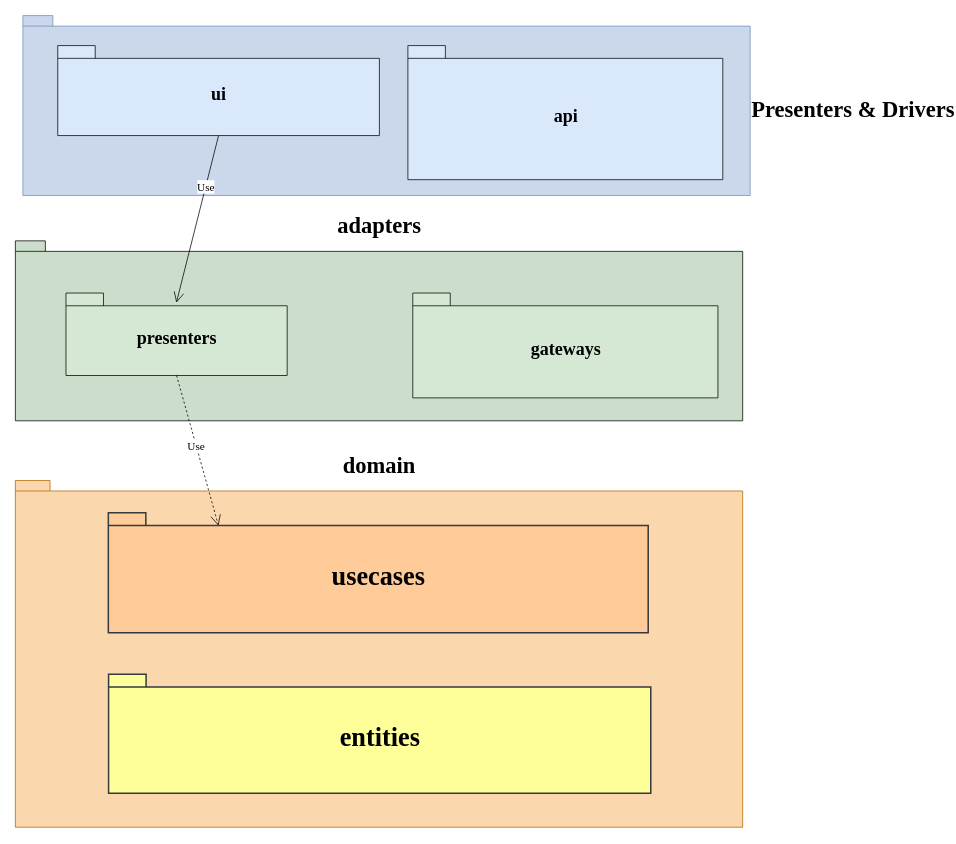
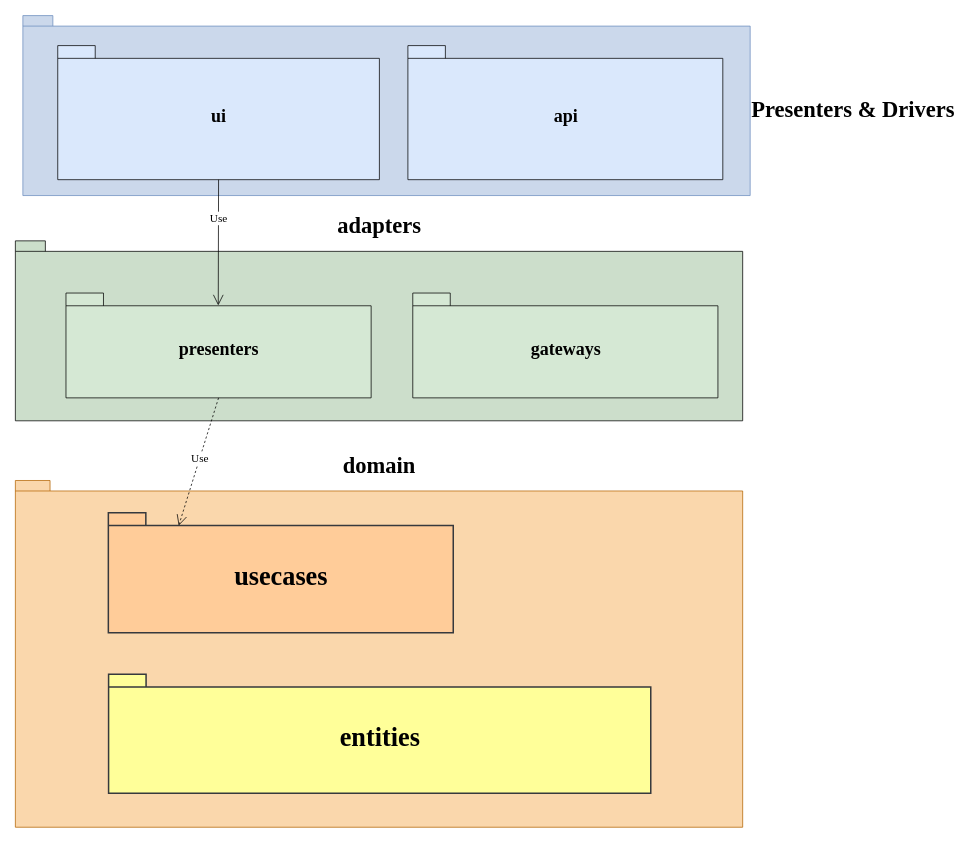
node "ui": size 322x90 -> 322x134
node "presenters": size 221x83 -> 305x105
node "usecases": size 540x120 -> 345x120
